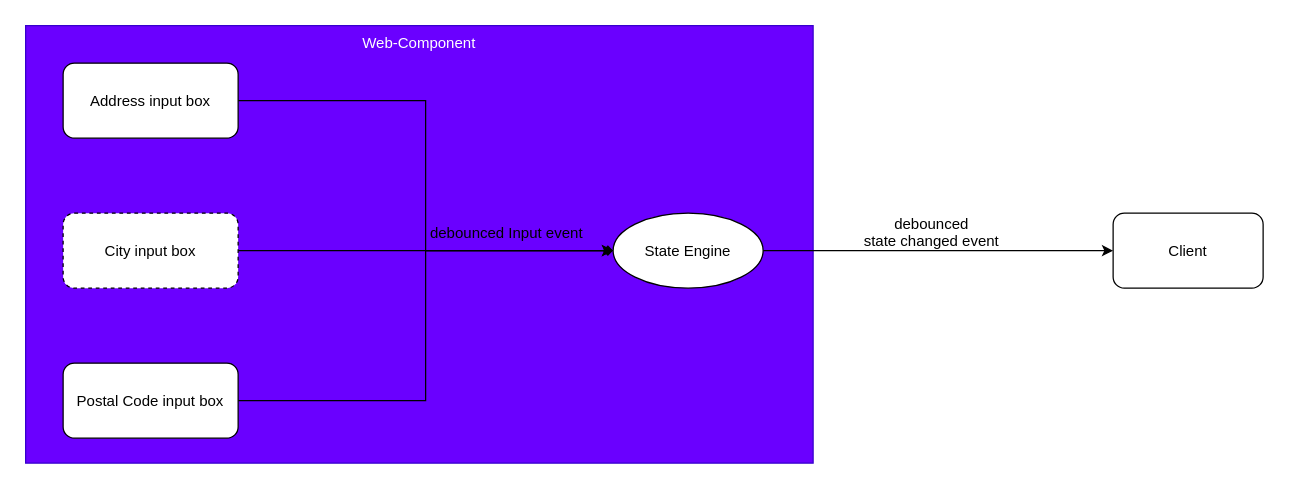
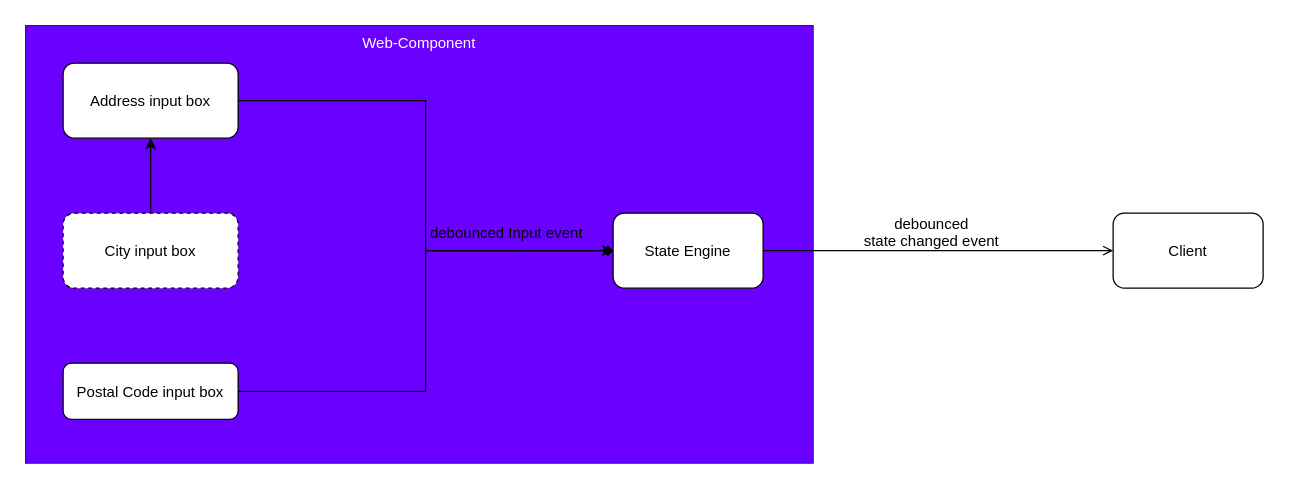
edge "City input box" -> "State Engine": now "City input box" -> "Address input box"
node "State Engine": shape ellipse -> rounded rectangle
edge "State Engine" -> "Client": arrowhead classic -> open
node "Postal Code input box": size 175x75 -> 175x56
